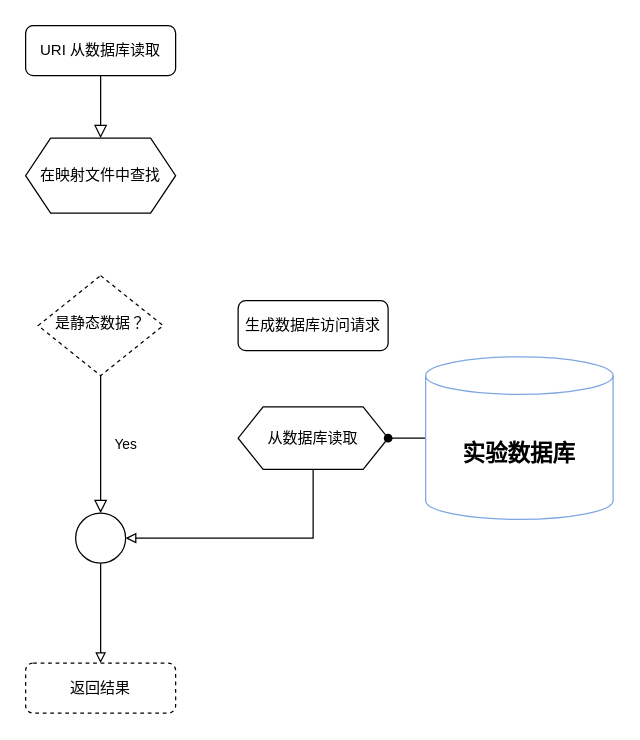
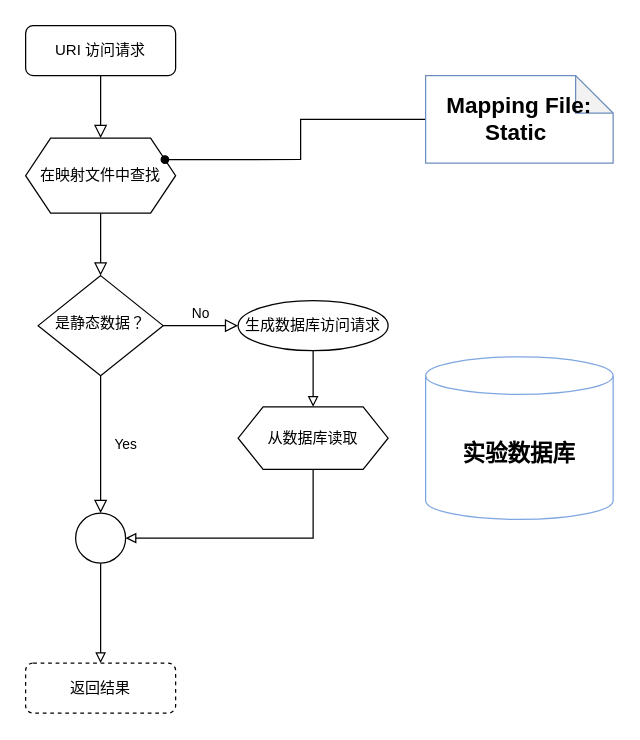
node "URI 从数据库读取": label "URI 从数据库读取" -> "URI 访问请求"
node "Mapping File: Static": added
edge "Mapping File: Static" -> "在映射文件中查找": added
edge "在映射文件中查找" -> "是静态数据？": added
node "是静态数据？": style dashed -> solid
edge "是静态数据？" -> "生成数据库访问请求": added, label "No"
node "生成数据库访问请求": shape rounded rectangle -> ellipse
edge "生成数据库访问请求" -> "从数据库读取": added
edge "实验数据库" -> "从数据库读取": removed
